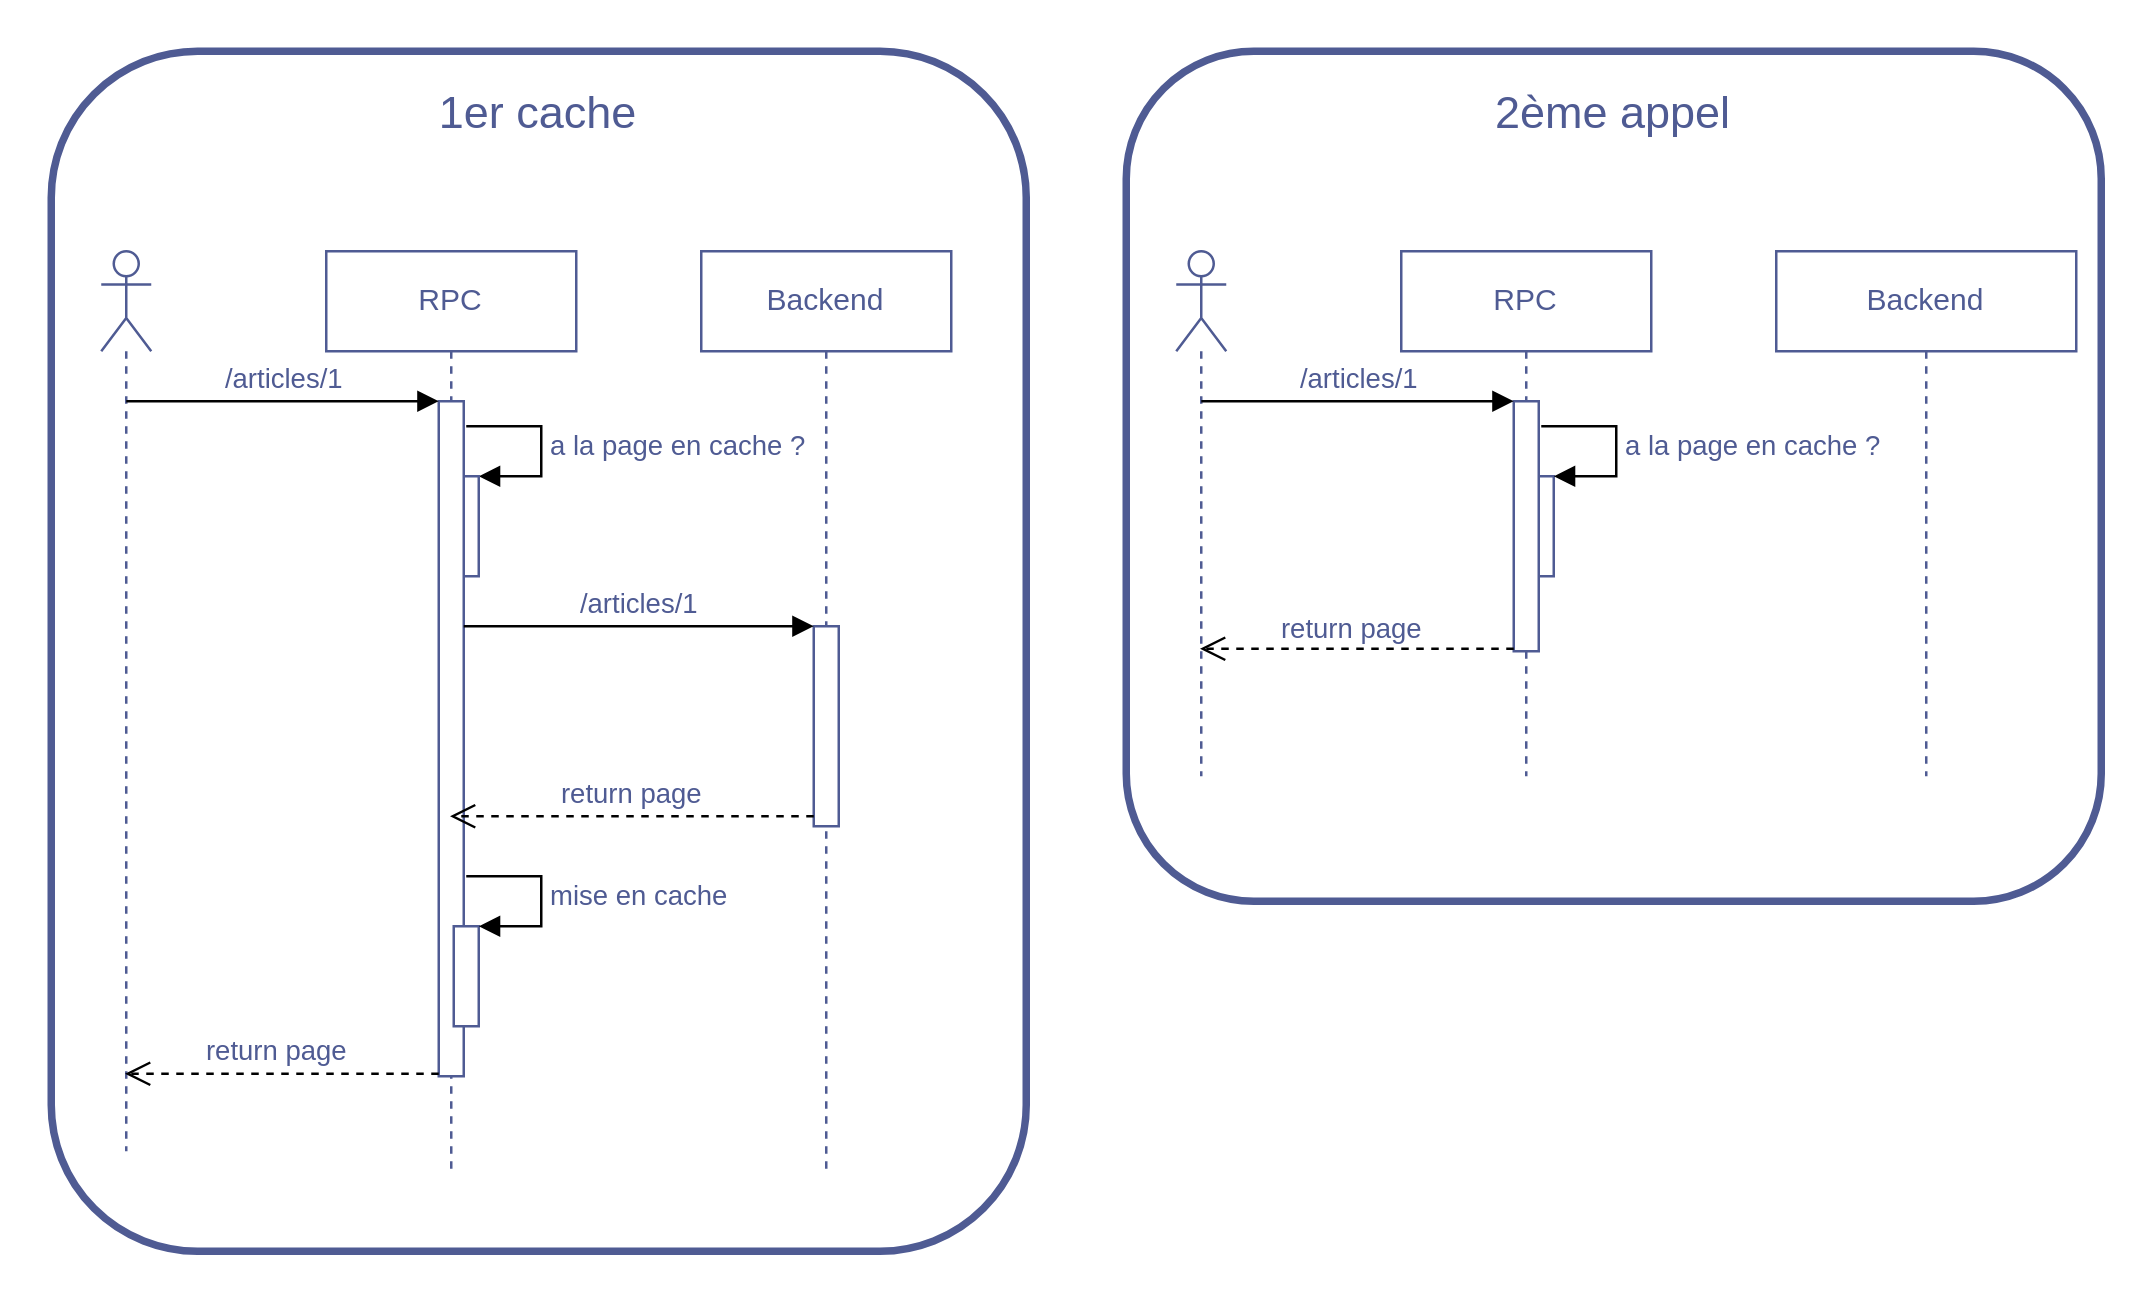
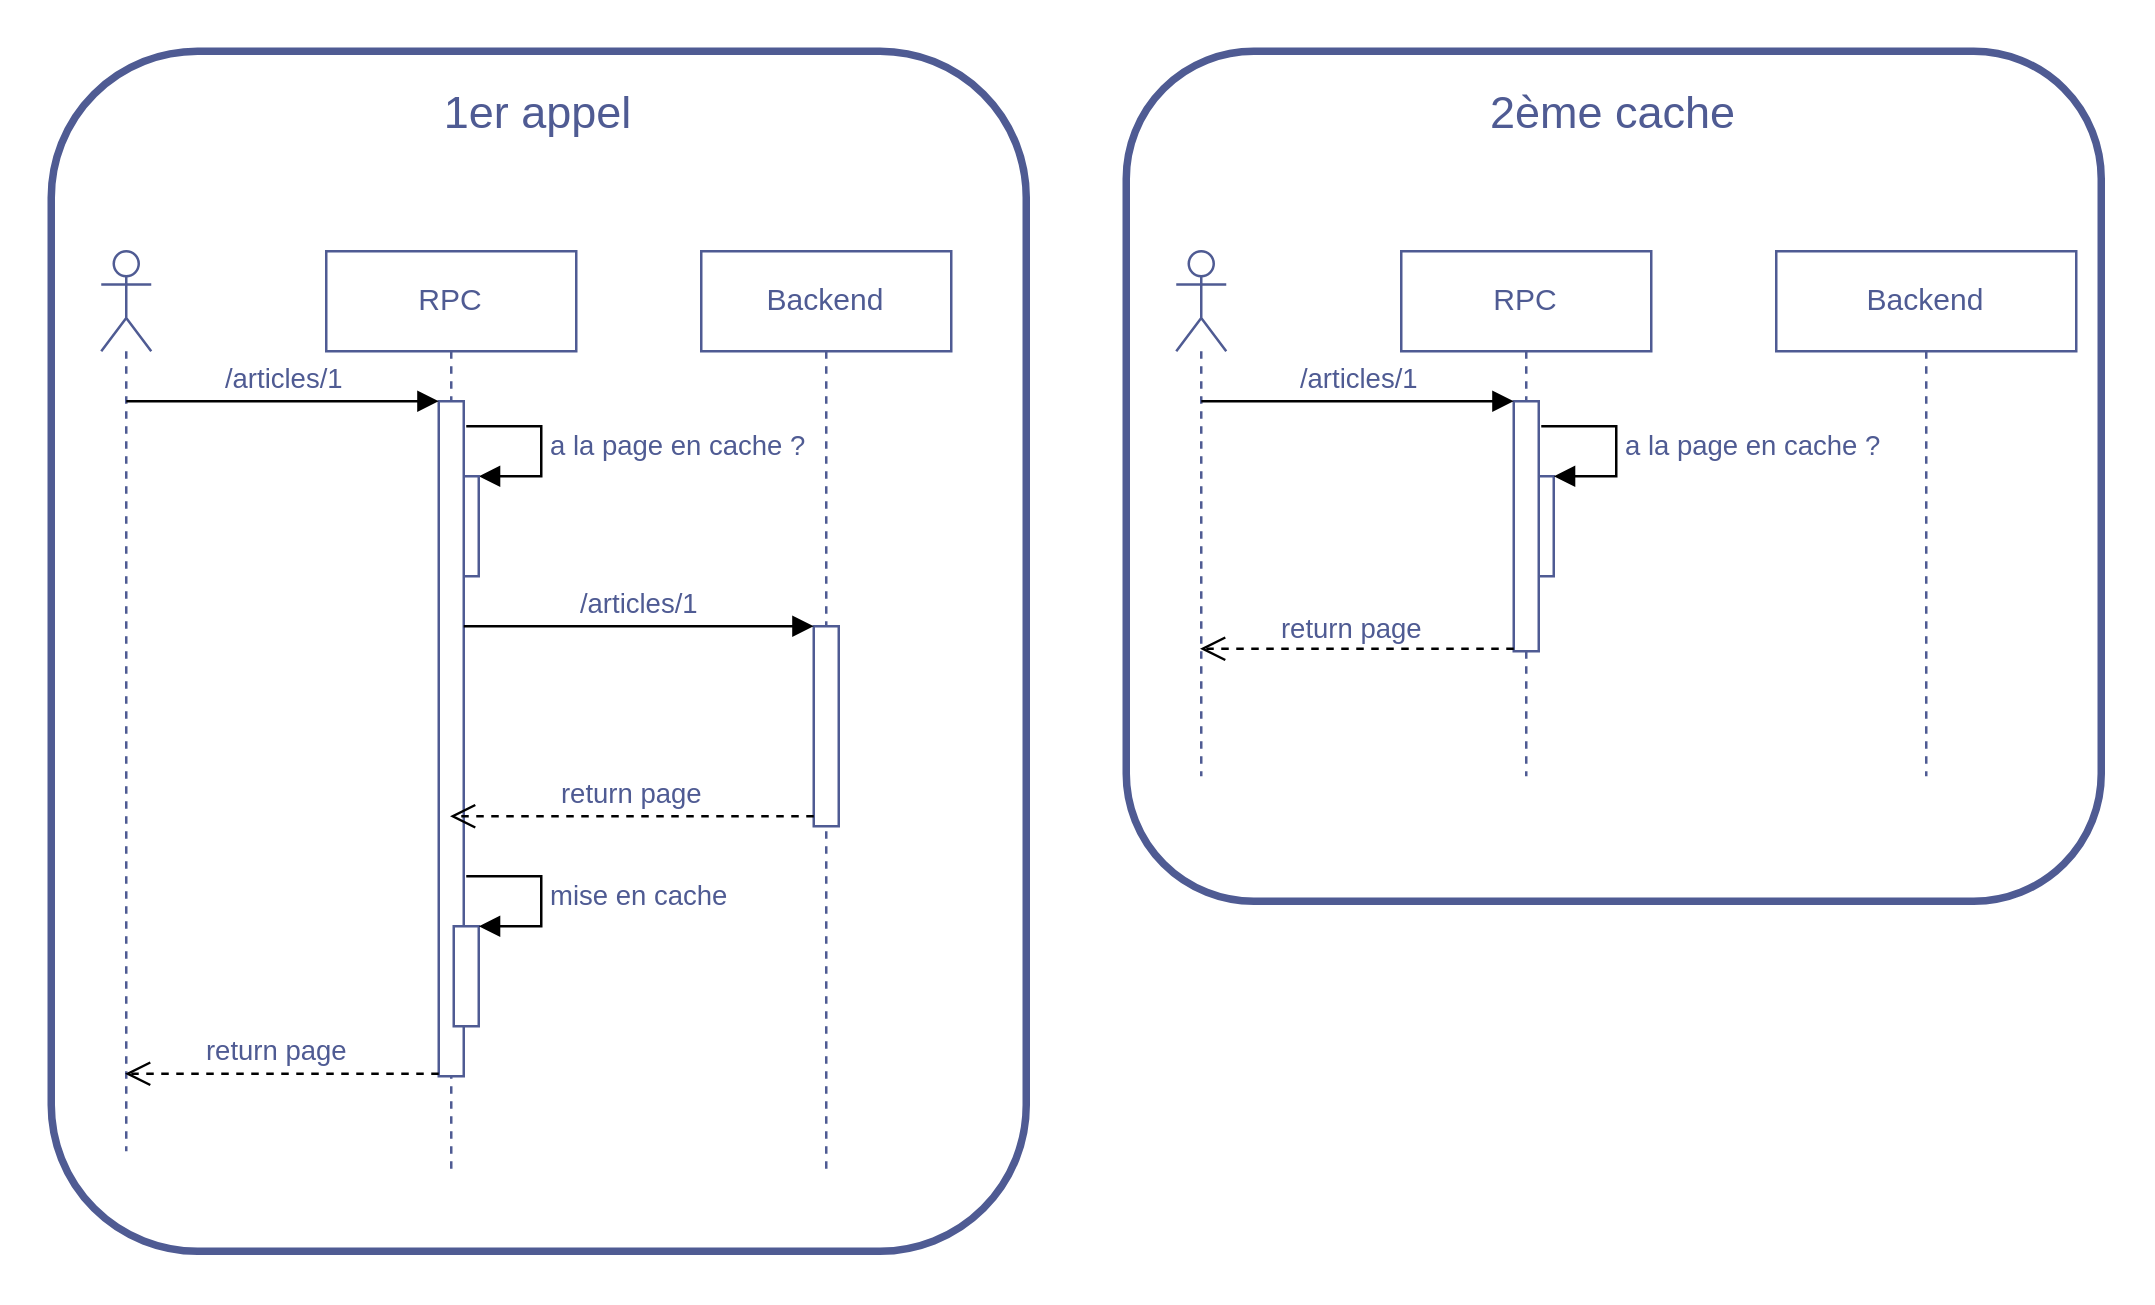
node "1er cache": label "1er cache" -> "1er appel"
node "2ème appel": label "2ème appel" -> "2ème cache"
